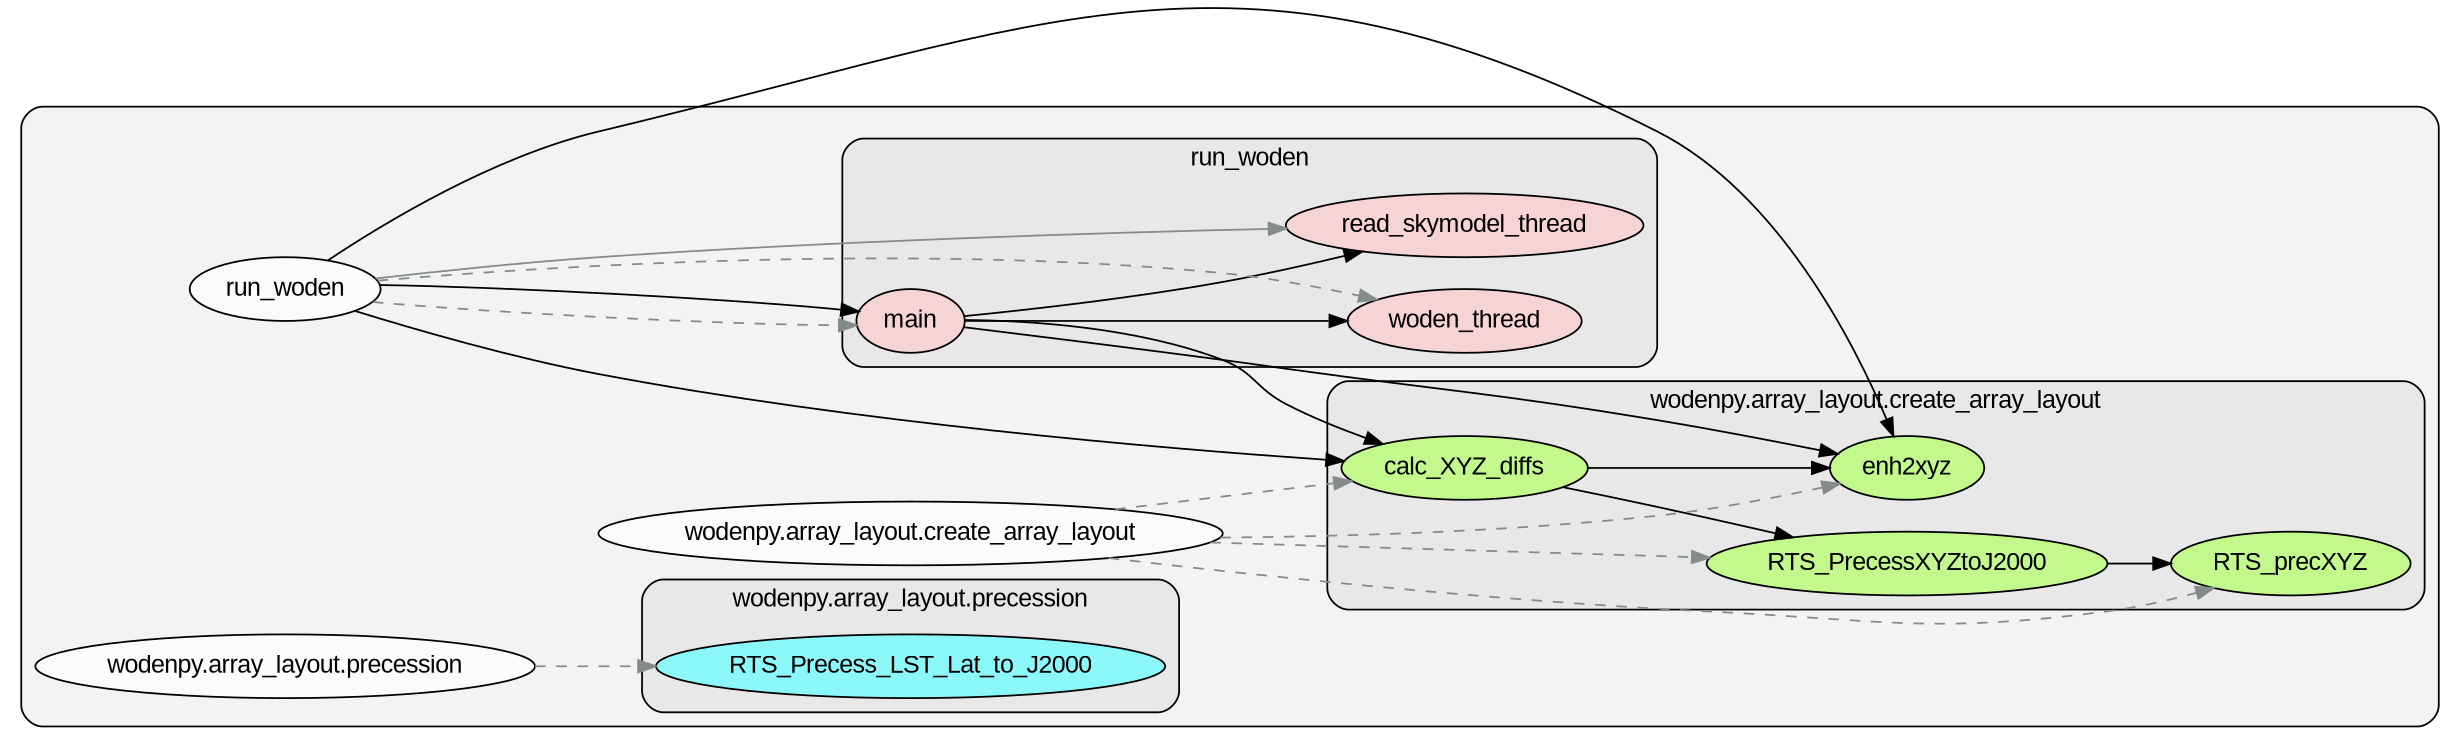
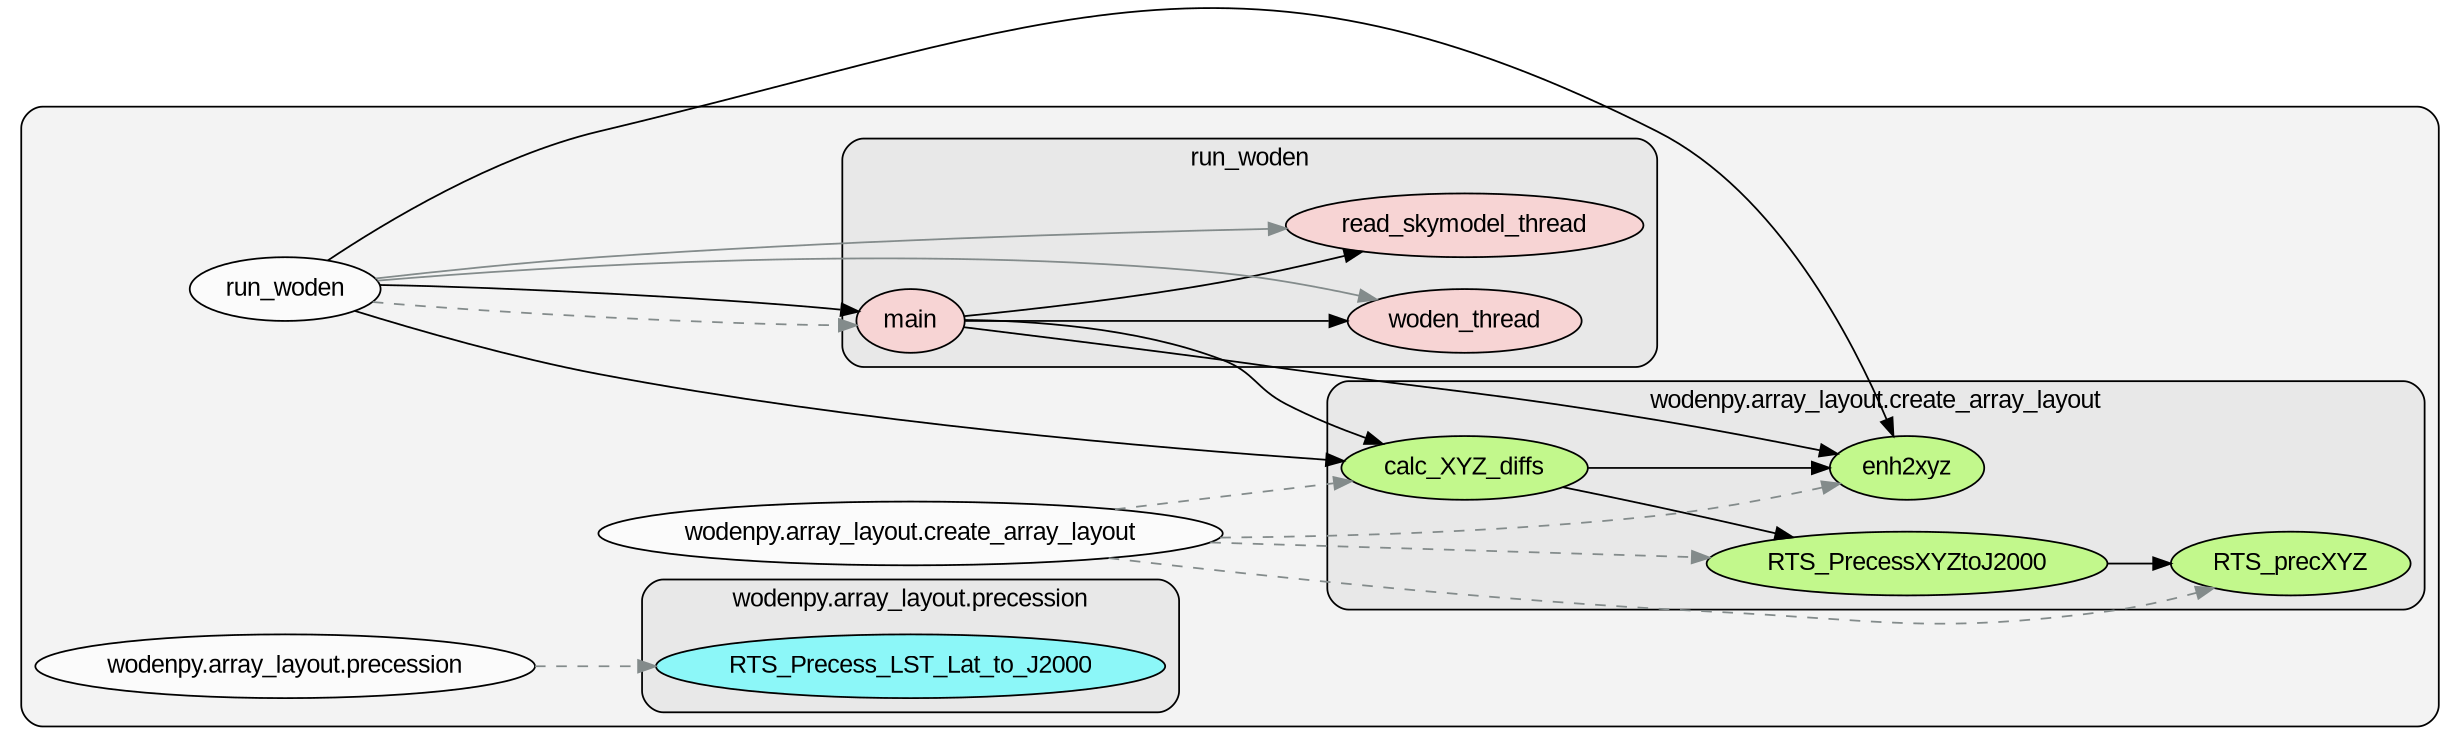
edge "run_woden" -> "woden_thread": style dashed -> solid
